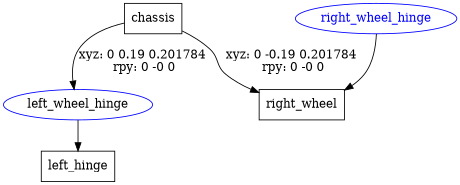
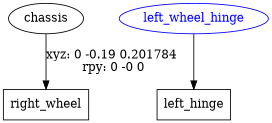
node "chassis": shape box -> ellipse
node "right_wheel_hinge": removed
edge "chassis" -> "left_wheel_hinge": removed, label "xyz: 0 0.19 0.201784 rpy: 0 -0 0"
node "left_wheel_hinge": fontcolor black -> blue
